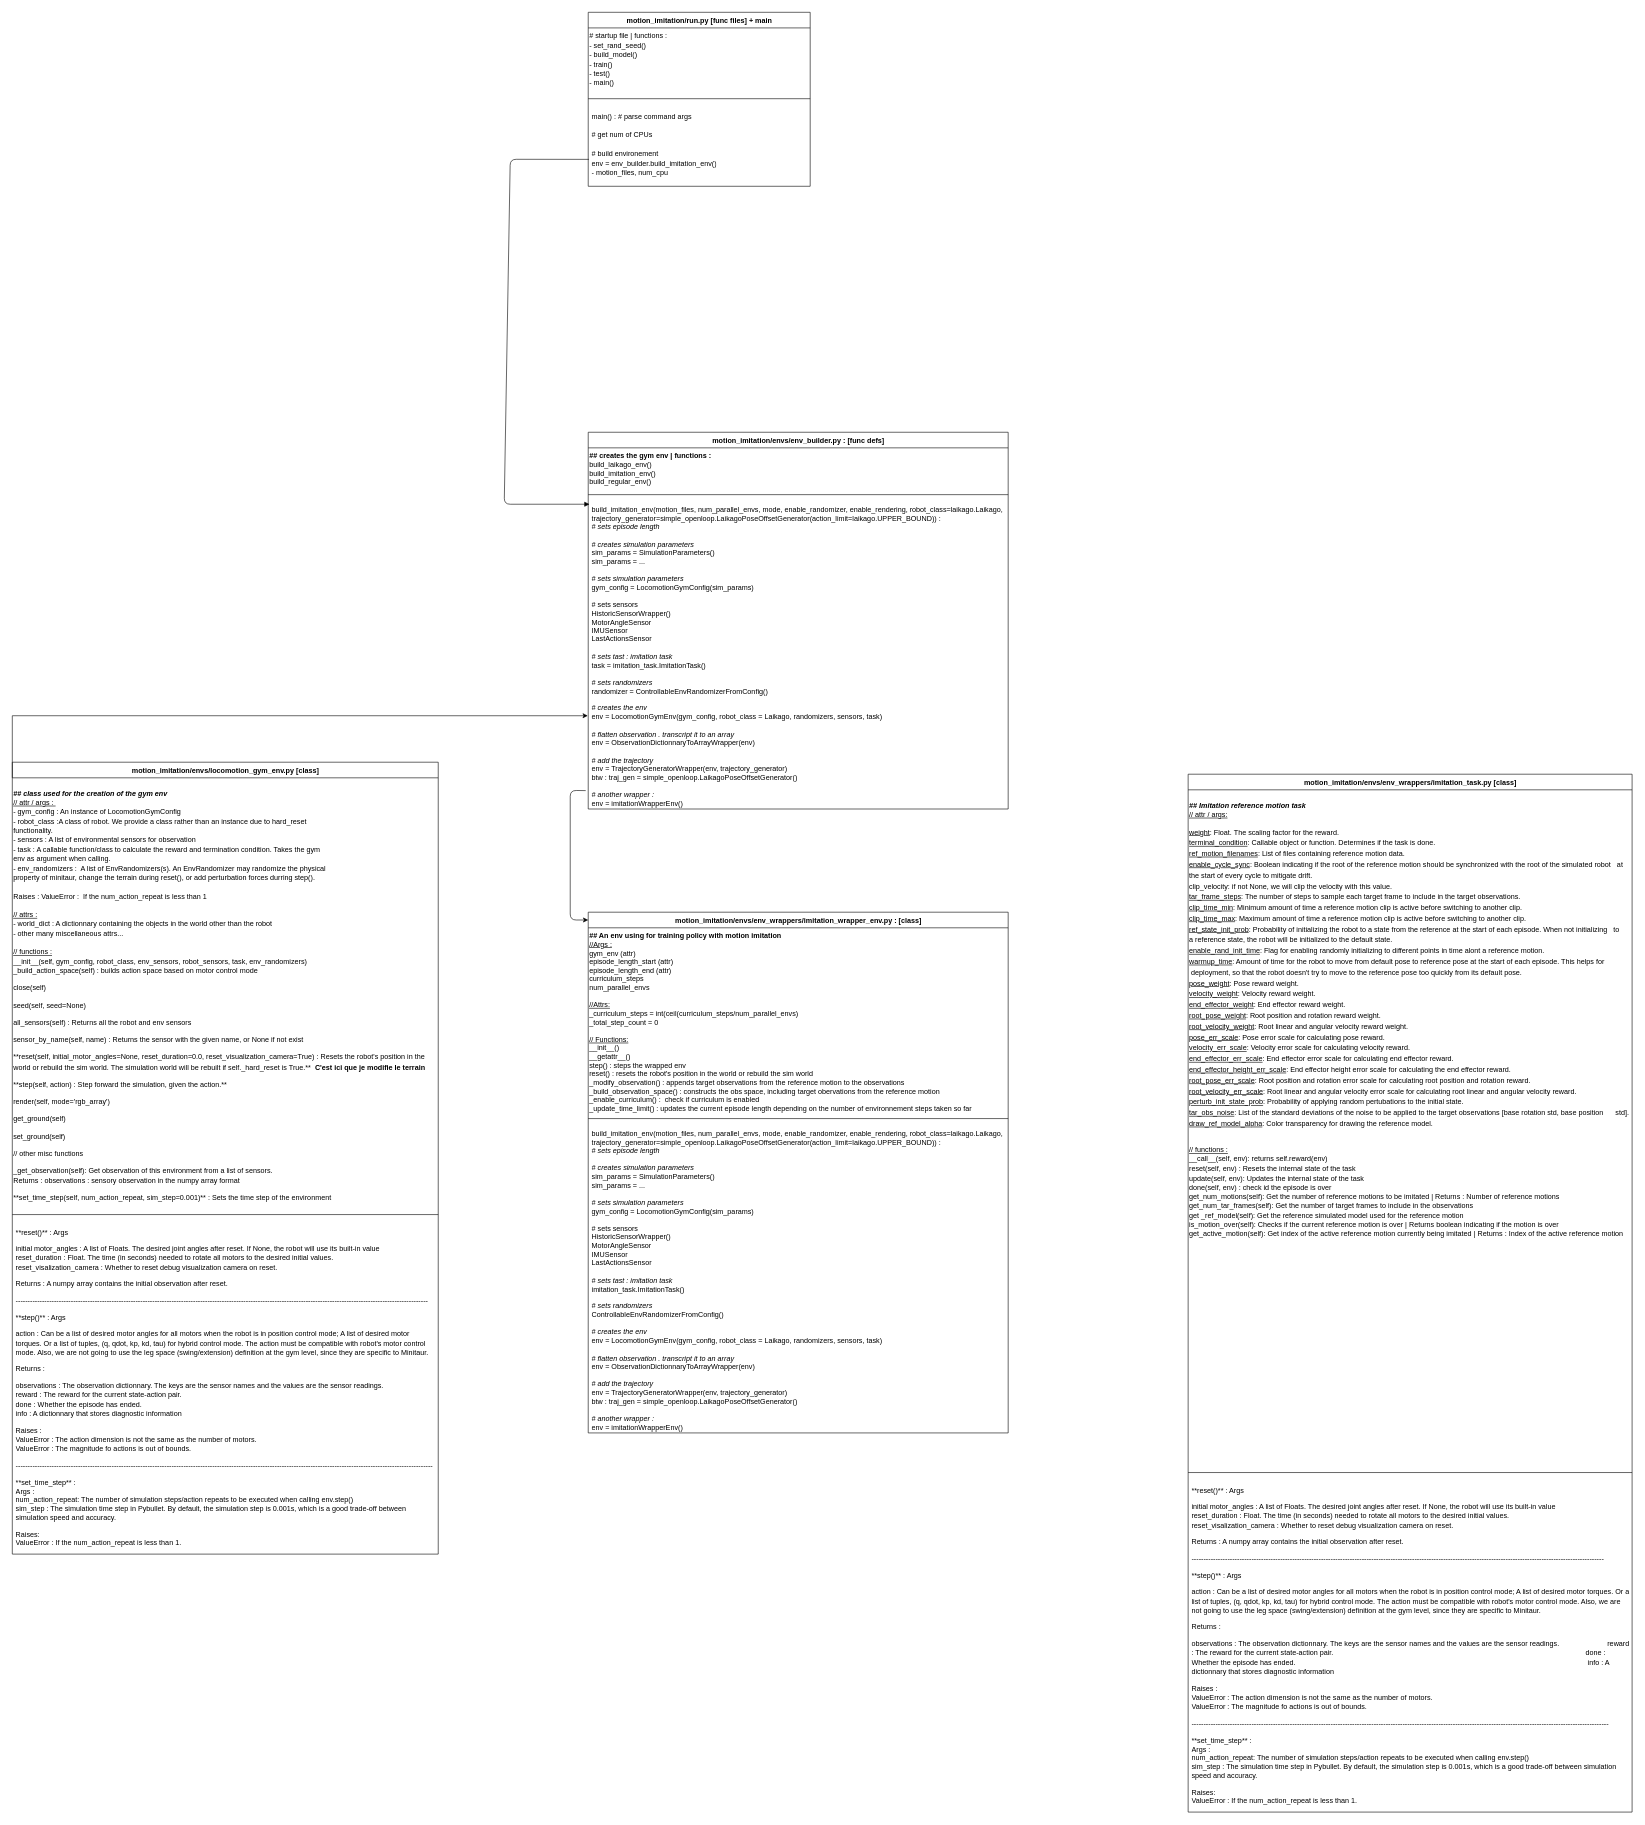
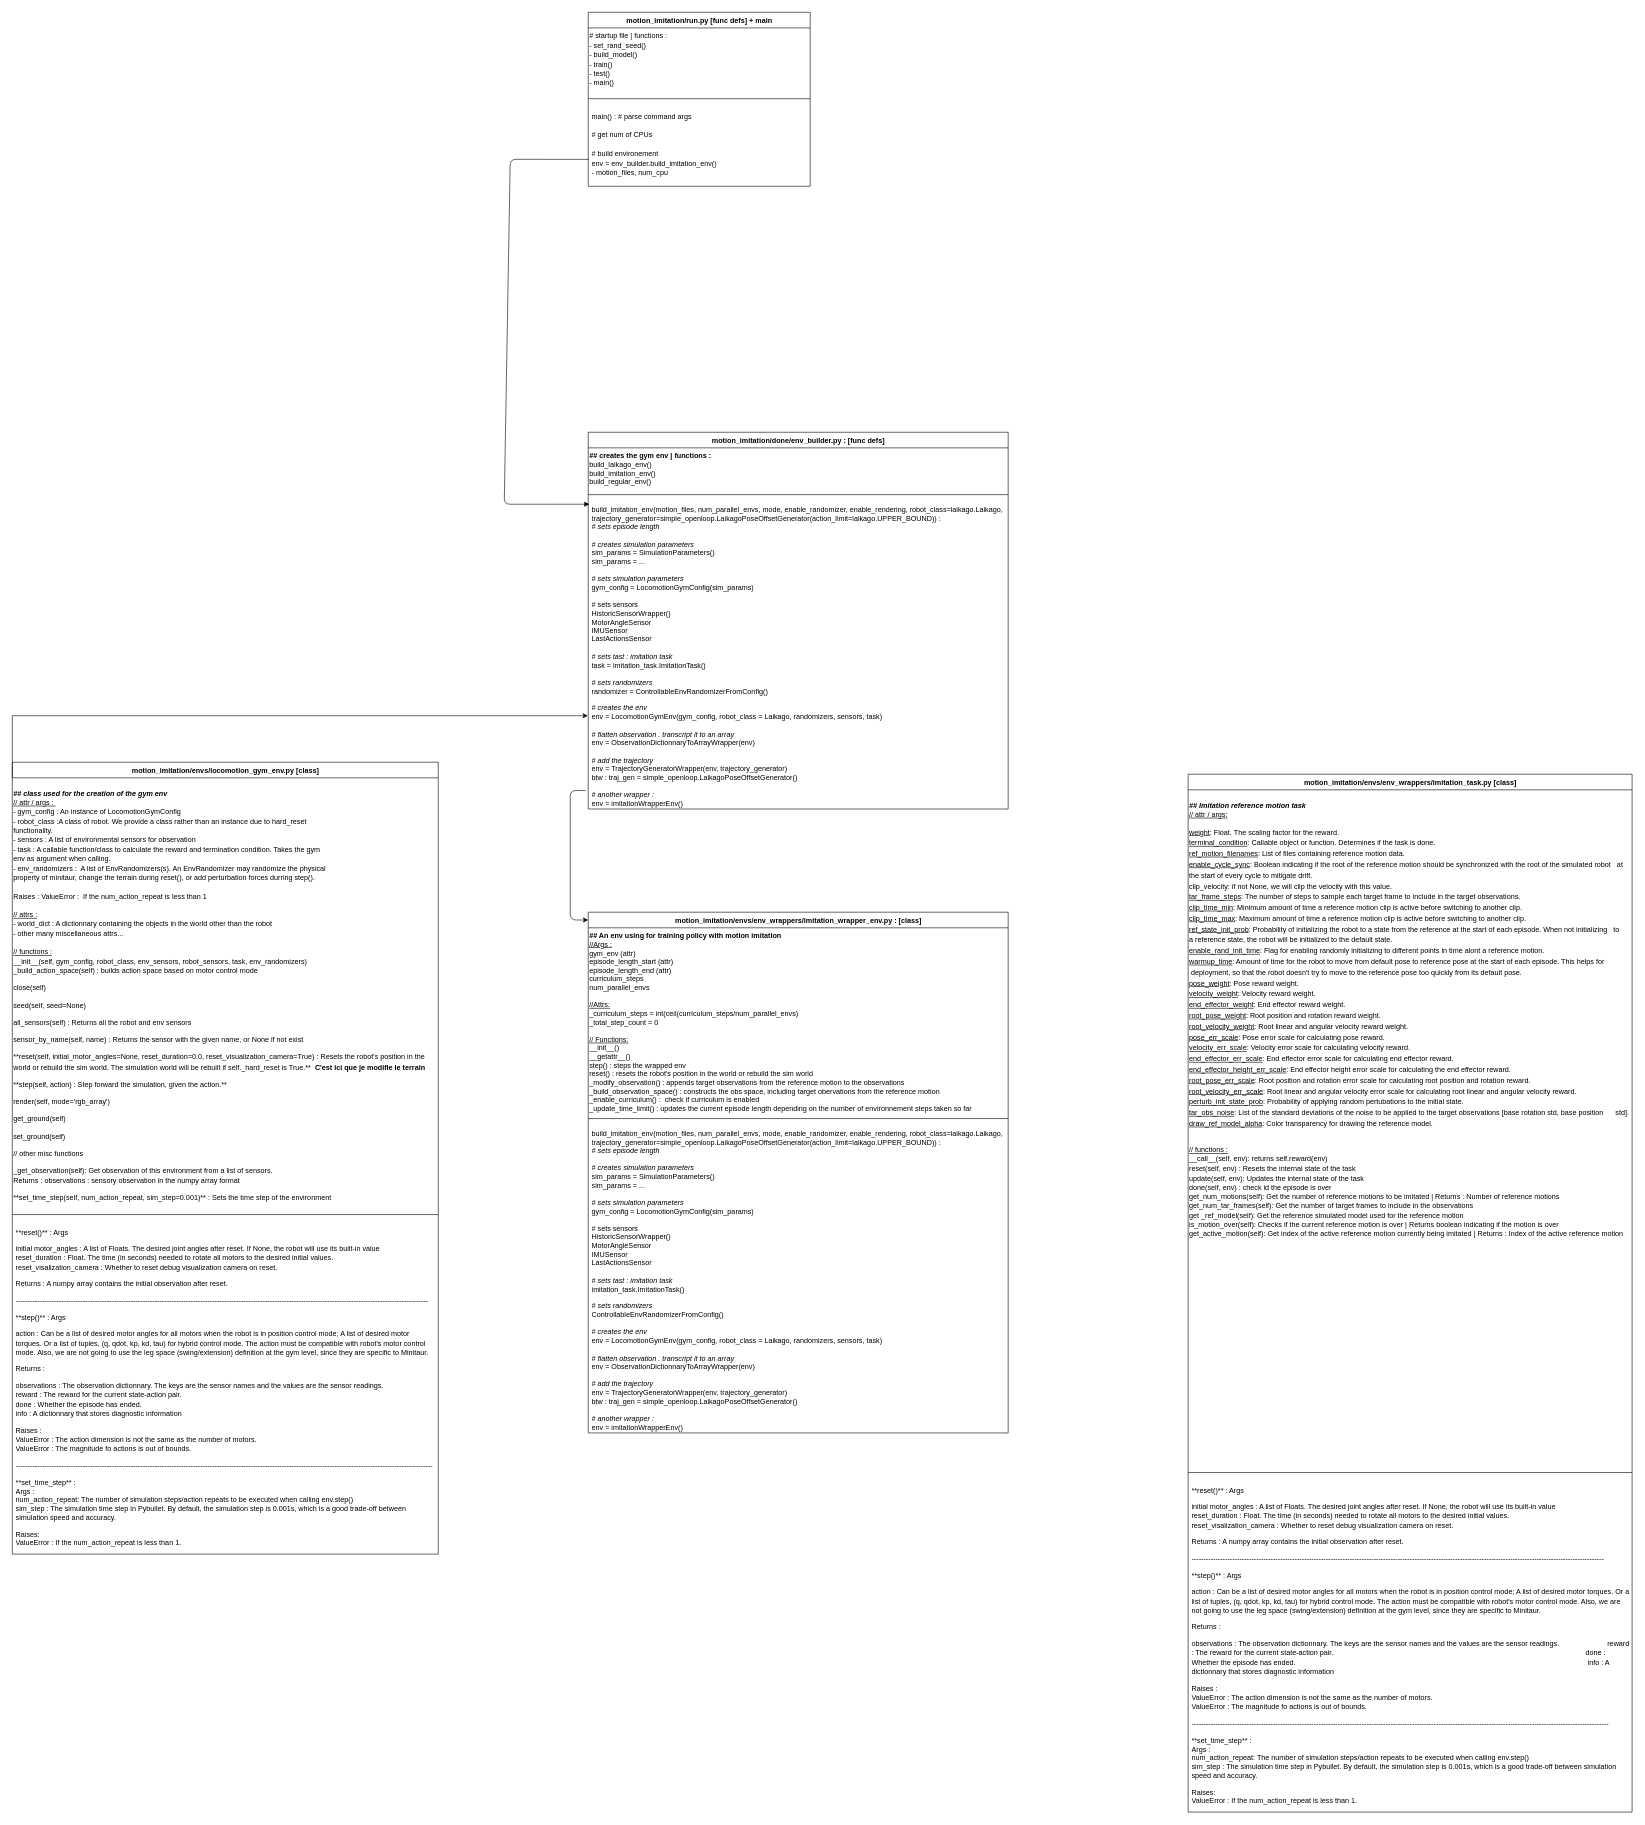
node "motion_imitation/run.py [func files] + main": label "motion_imitation/run.py [func files] + main" -> "motion_imitation/run.py [func defs] + main"
node "motion_imitation/envs/env_builder.py : [func defs]": label "motion_imitation/envs/env_builder.py : [func defs]" -> "motion_imitation/done/env_builder.py : [func defs]"
